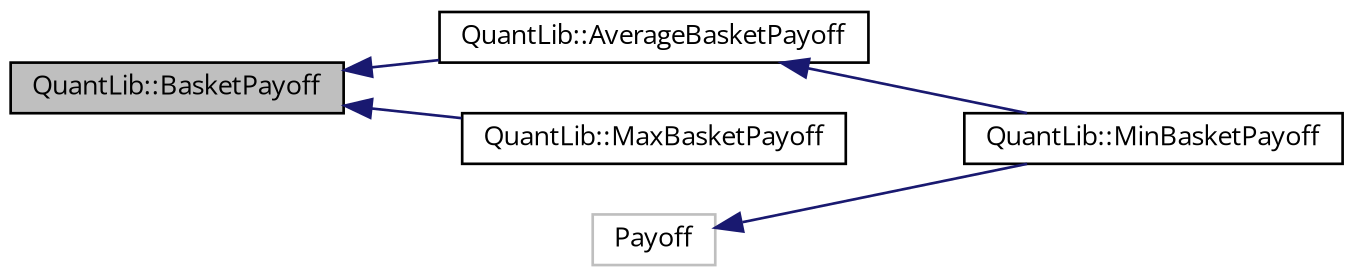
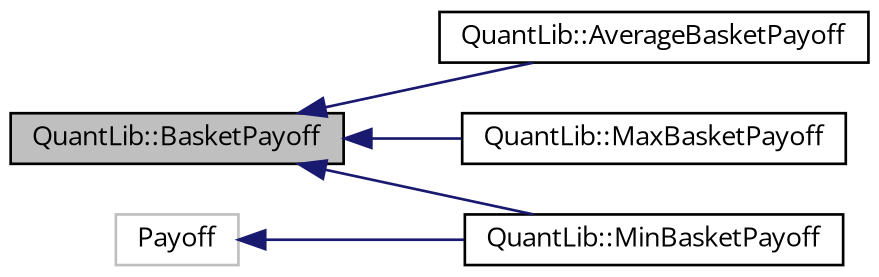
edge "QuantLib::MinBasketPayoff" -> "QuantLib::AverageBasketPayoff": now "QuantLib::MinBasketPayoff" -> "QuantLib::BasketPayoff"
